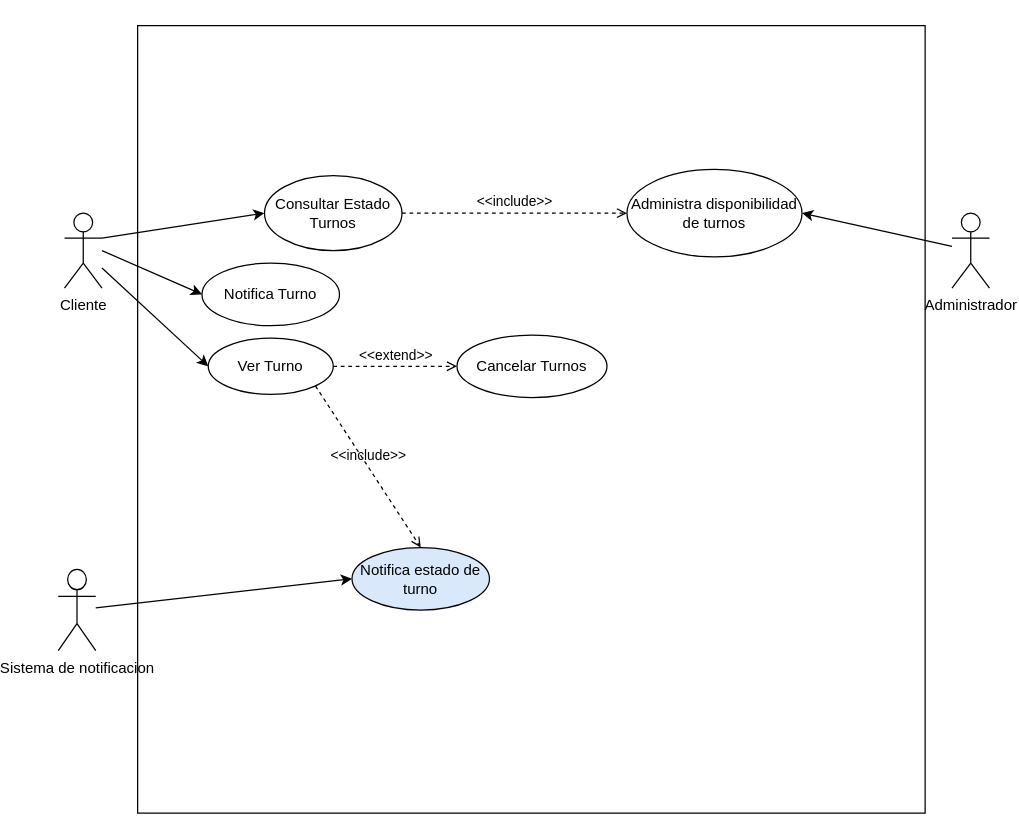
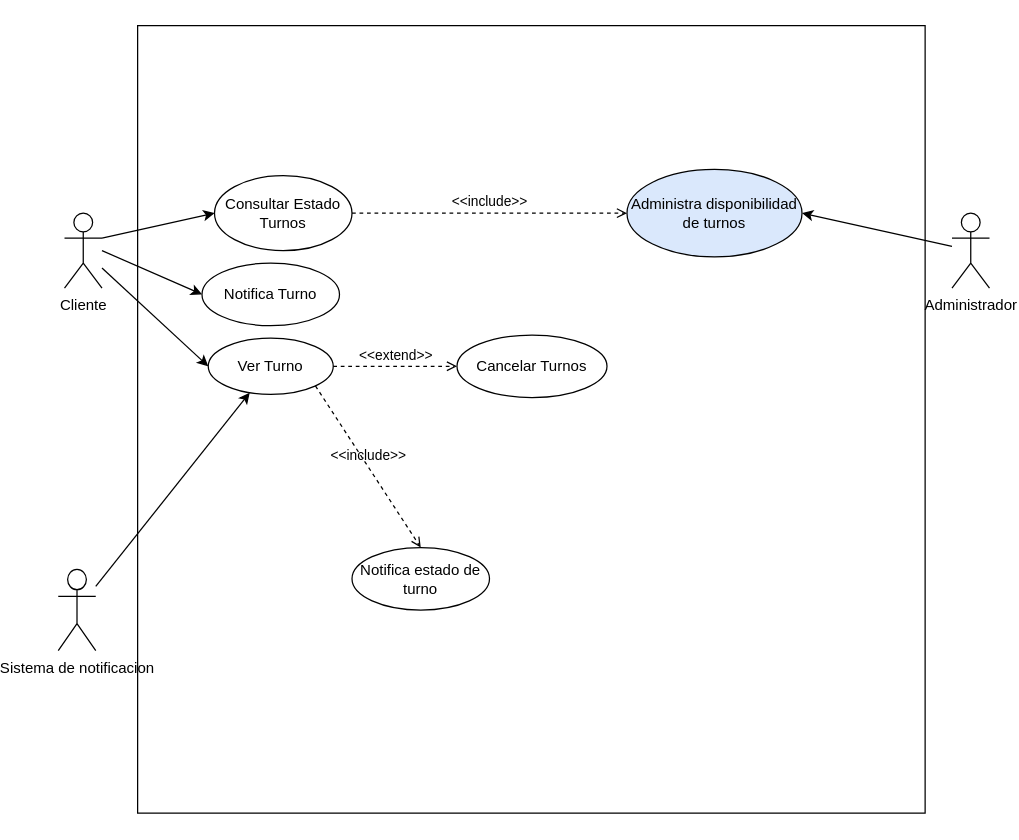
node "Consultar Estado Turnos": moved (333, 213) -> (283, 213)
node "Administra disponibilidad de turnos": fillcolor #ffffff -> #dae8fc
node "Notifica estado de turno": fillcolor #dae8fc -> #ffffff
edge "Sistema de notificacion" -> "Notifica estado de turno": now "Sistema de notificacion" -> "Ver Turno"
